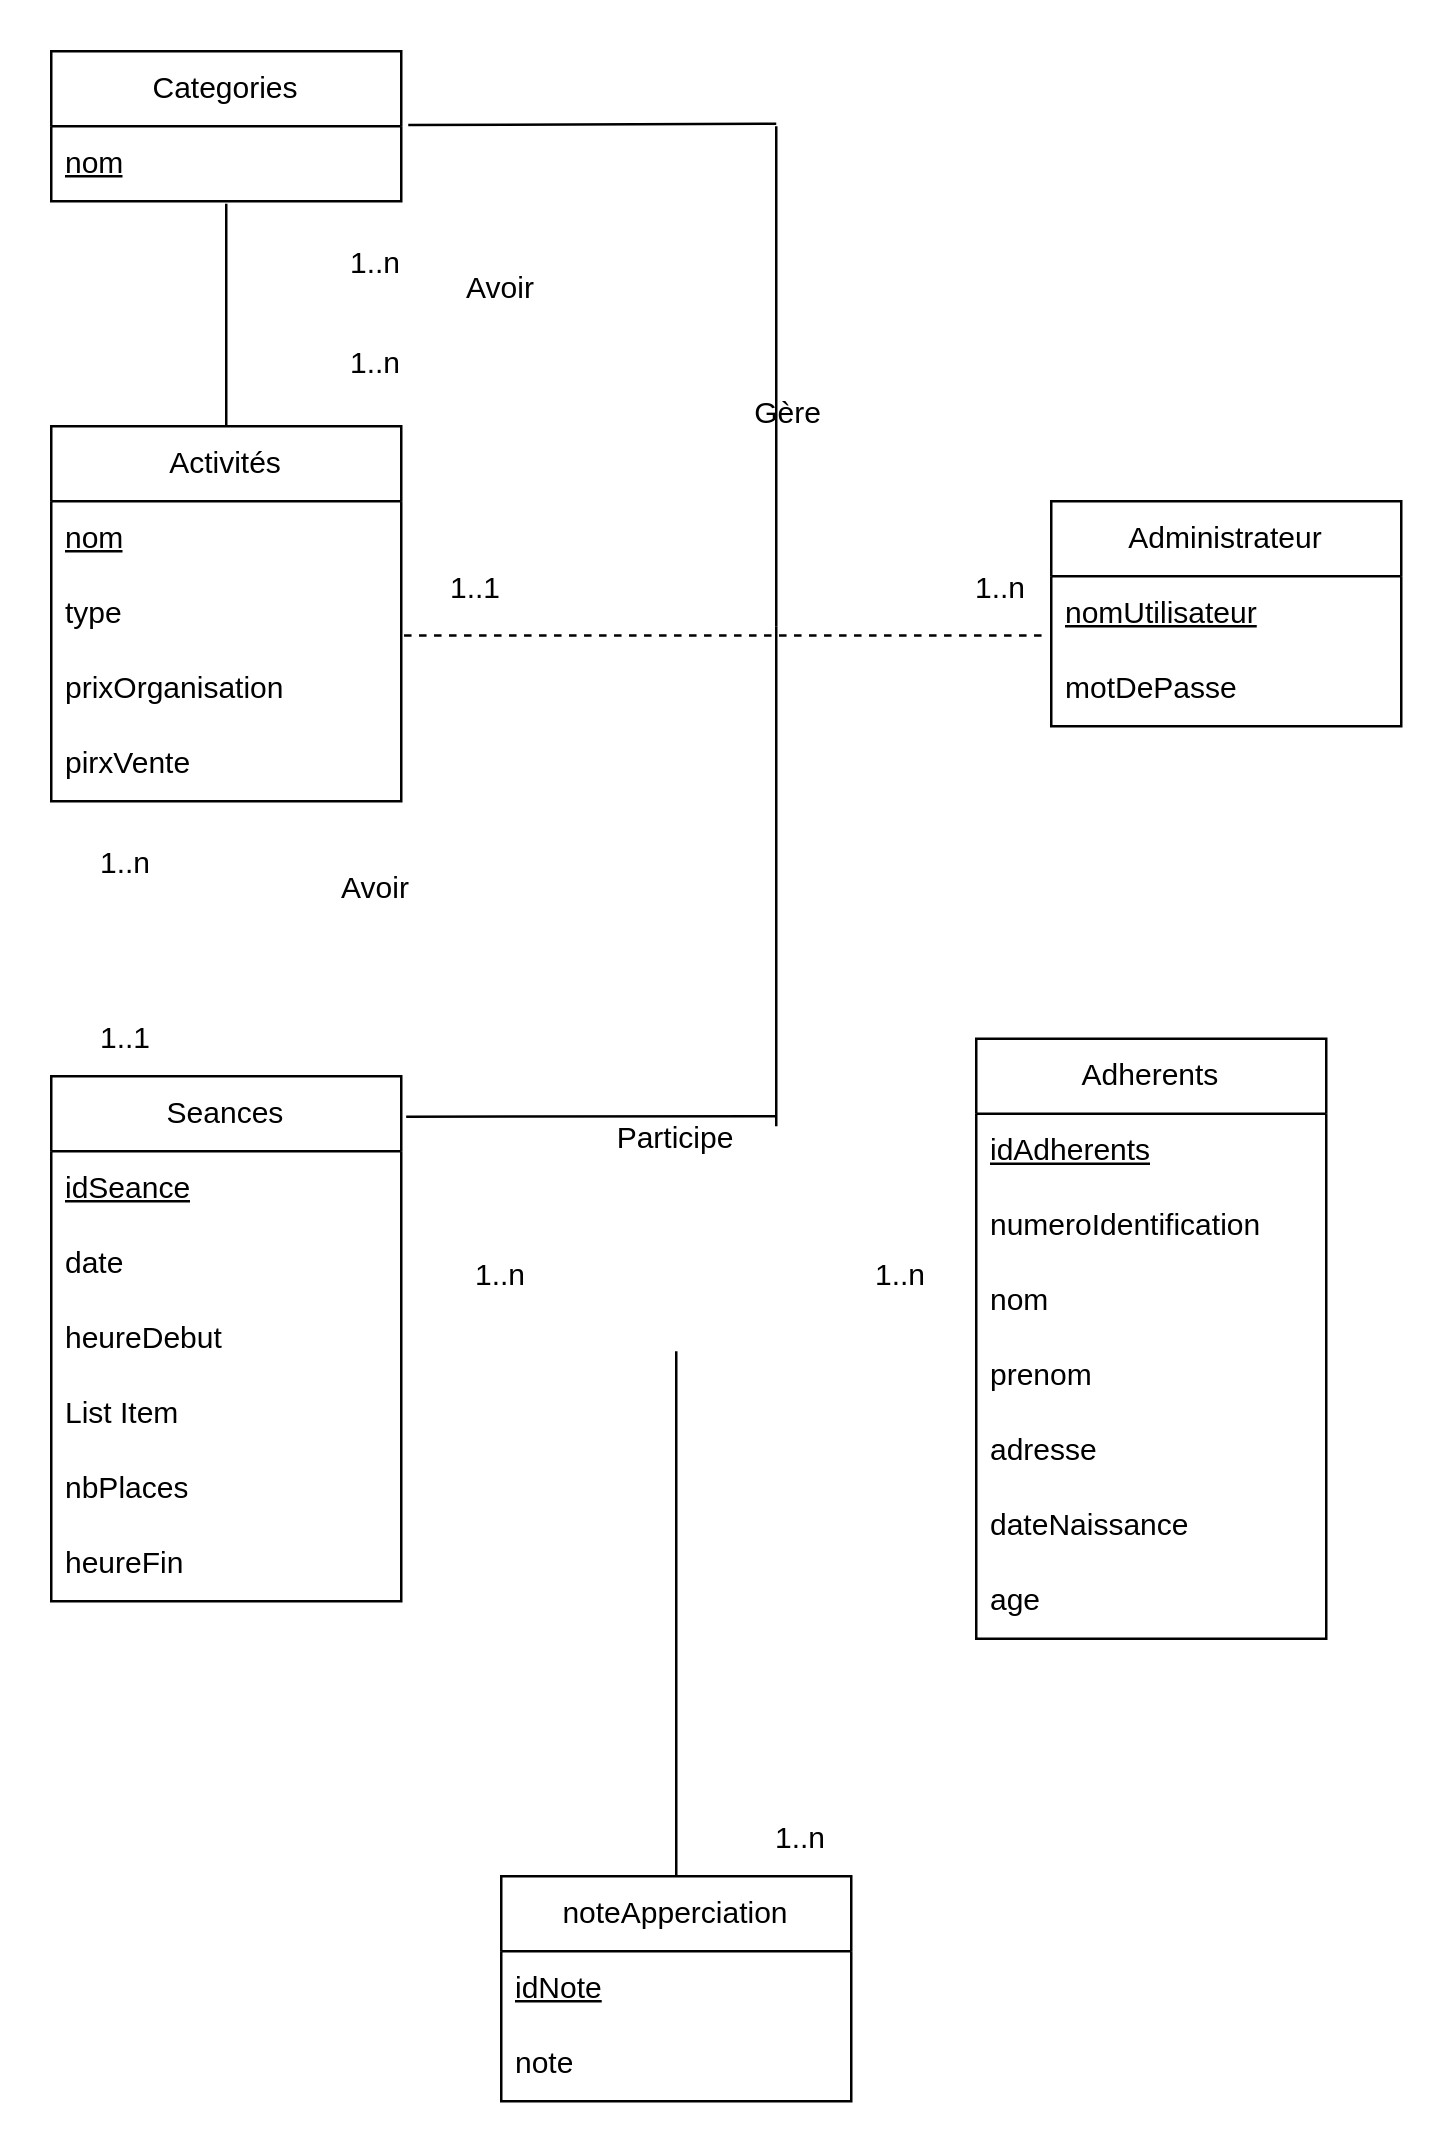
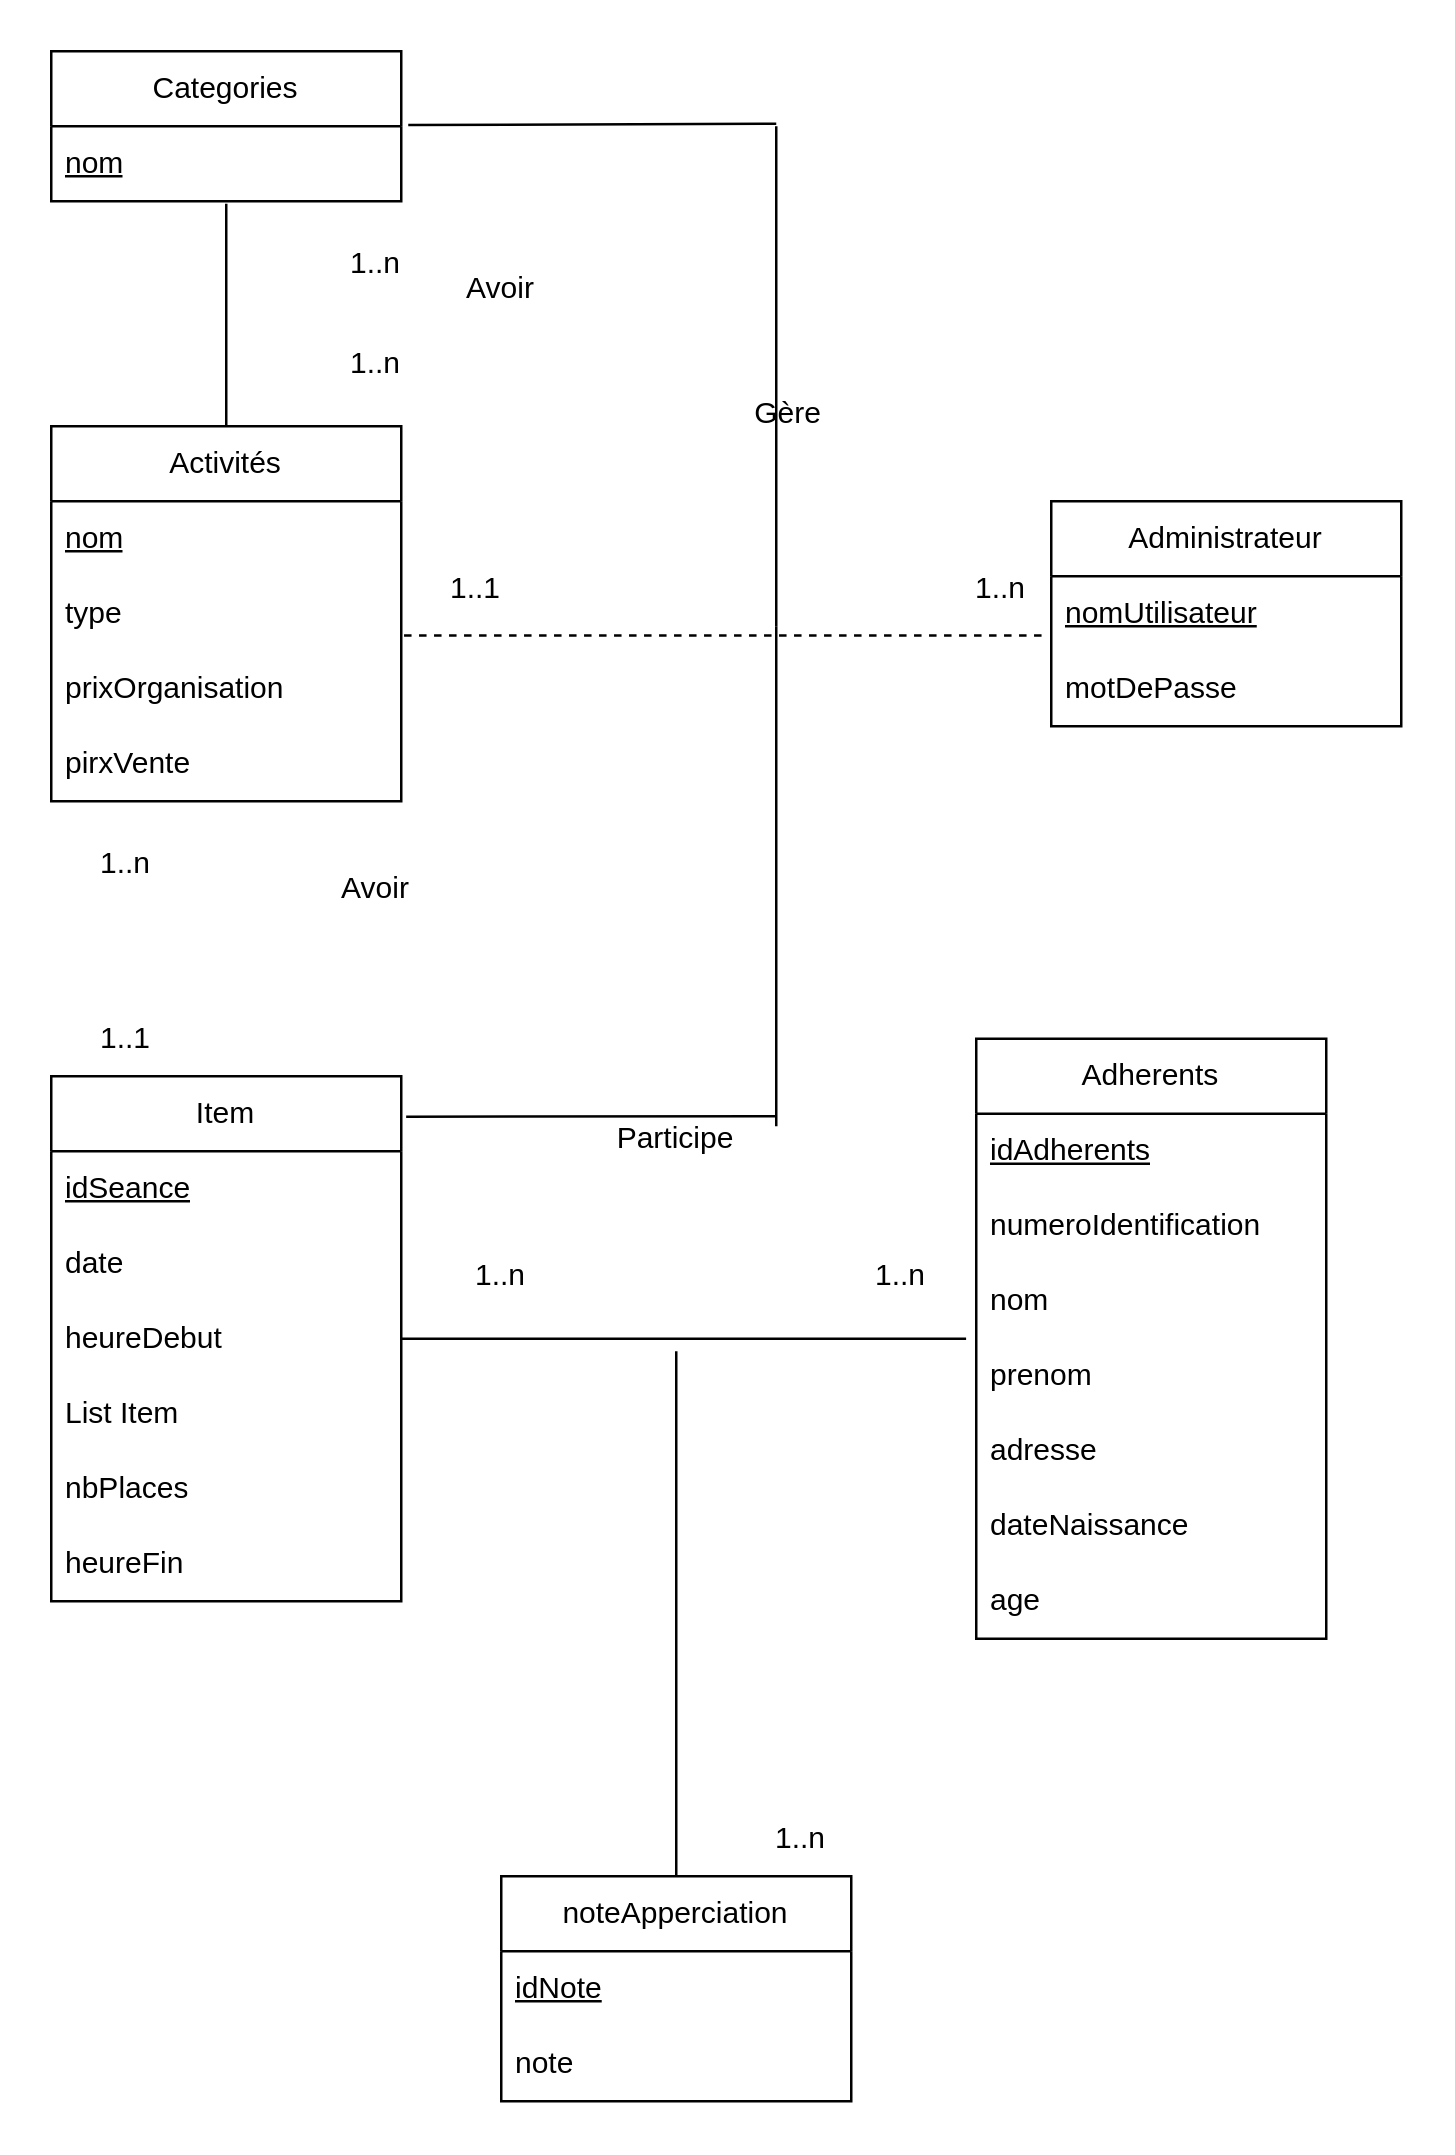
node "Seances": label "Seances" -> "Item"
edge "heureDebut" -- "prenom": added
